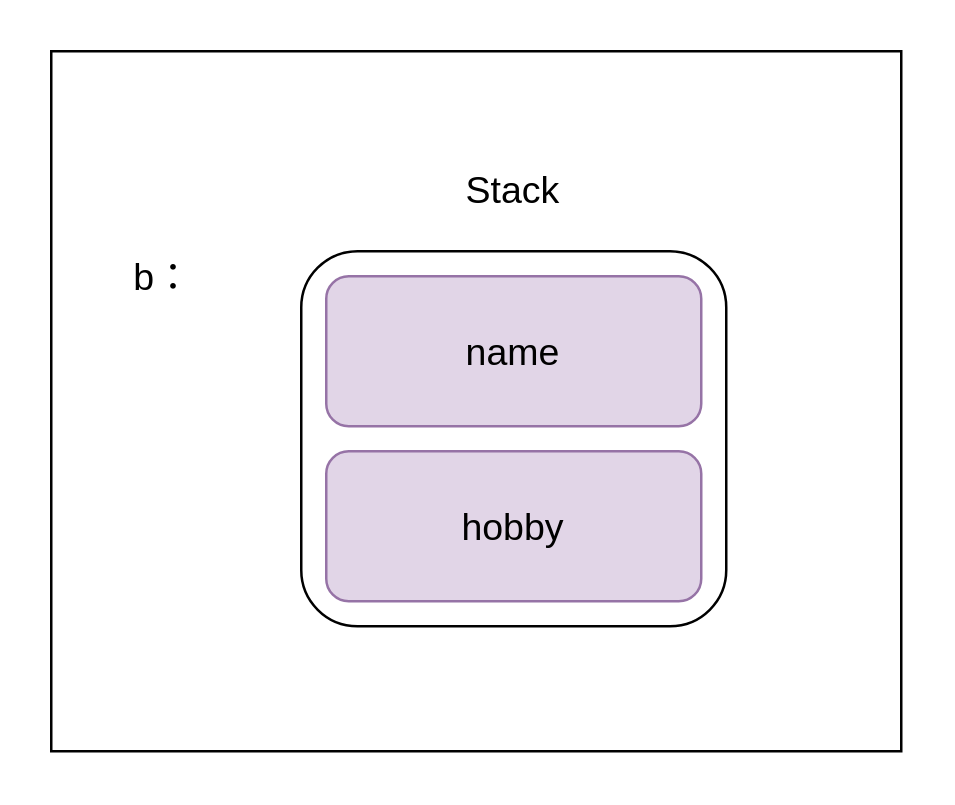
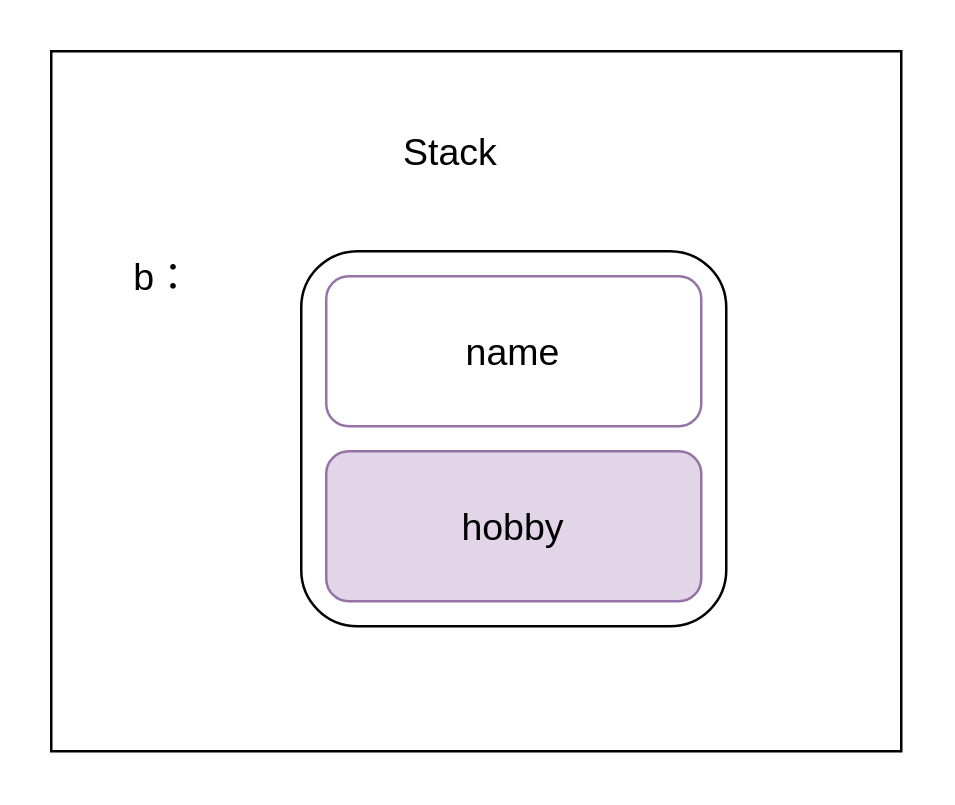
node "Stack": moved (514, 189) -> (451, 151)
node "name": fillcolor #e1d5e7 -> #ffffff
